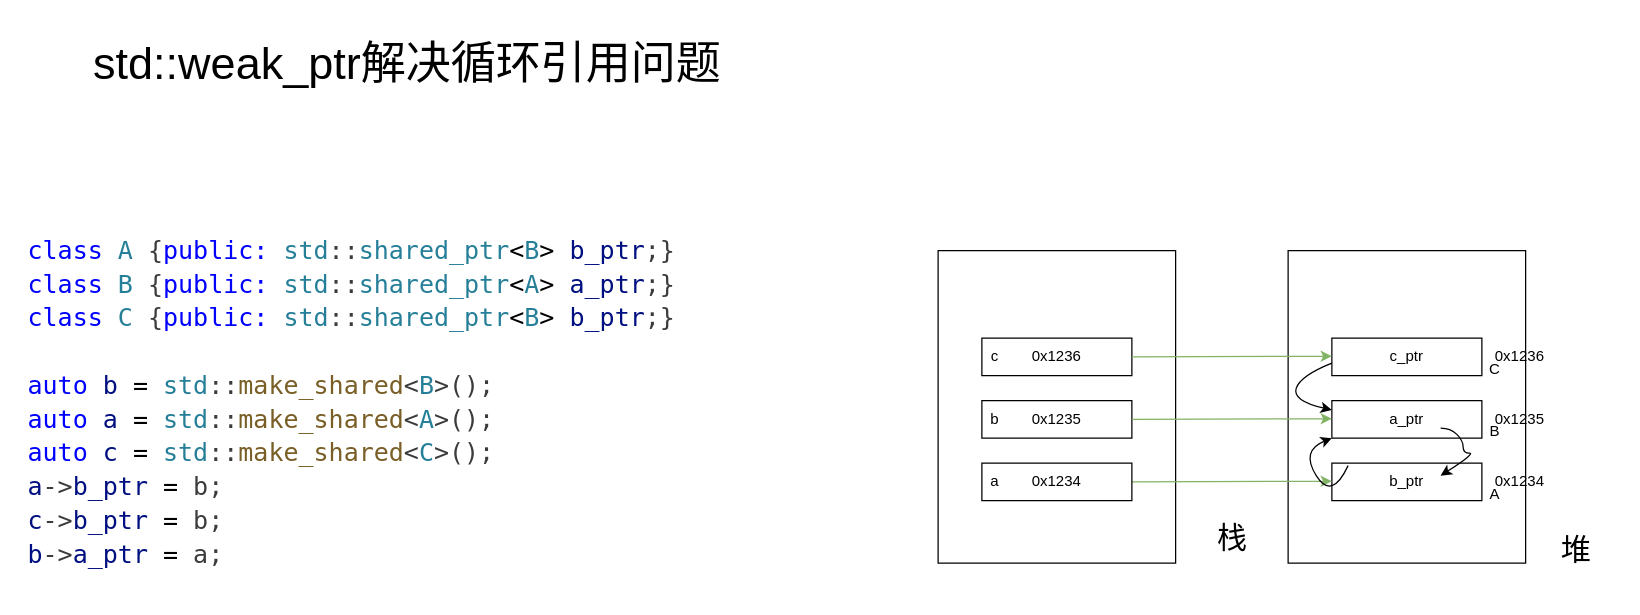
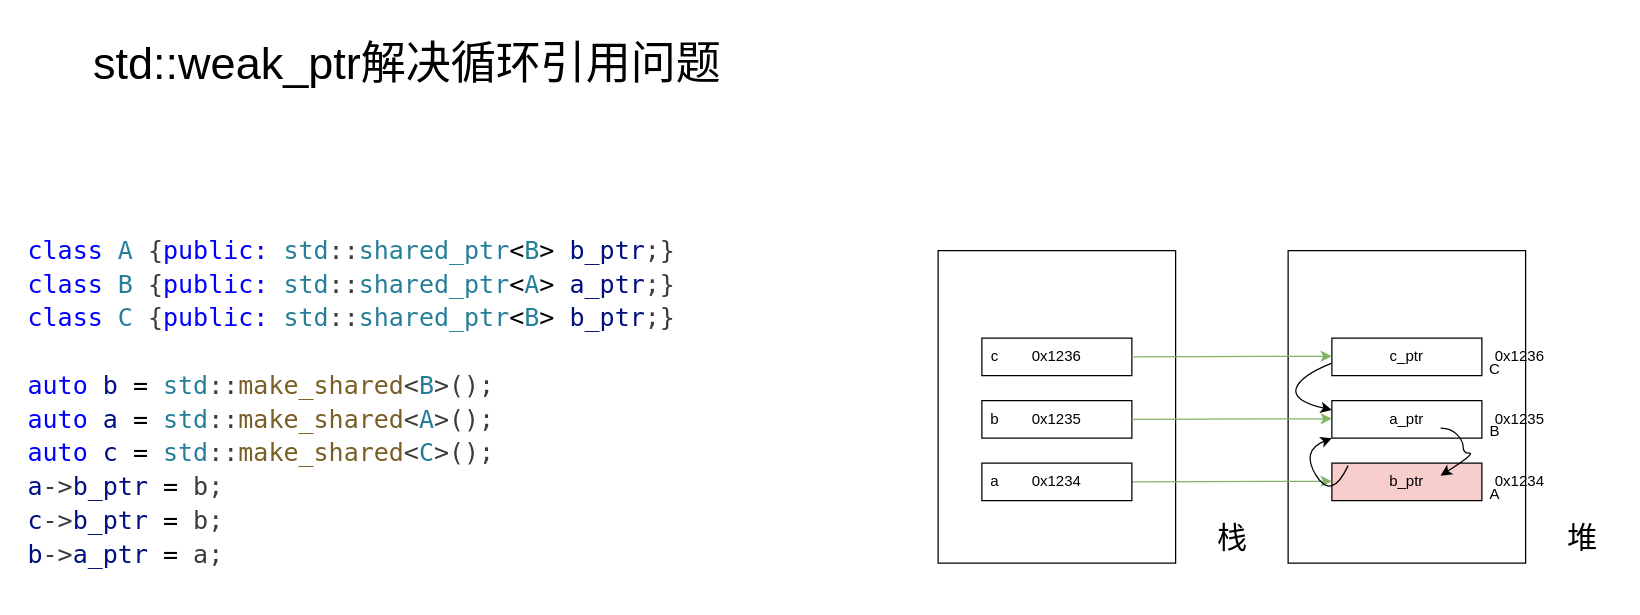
node "b_ptr": fillcolor #ffffff -> #f8cecc
node "堆": moved (1576, 551) -> (1582, 538)
